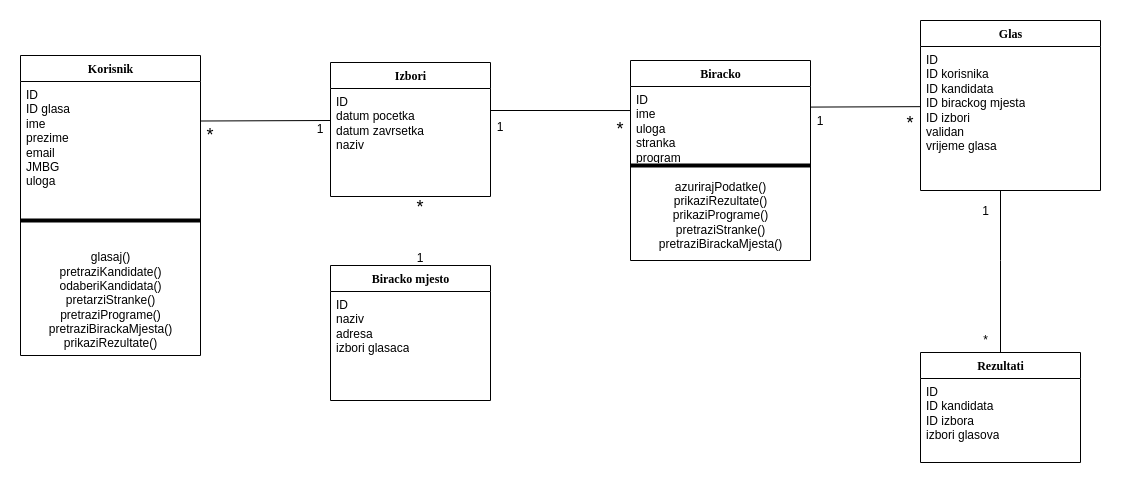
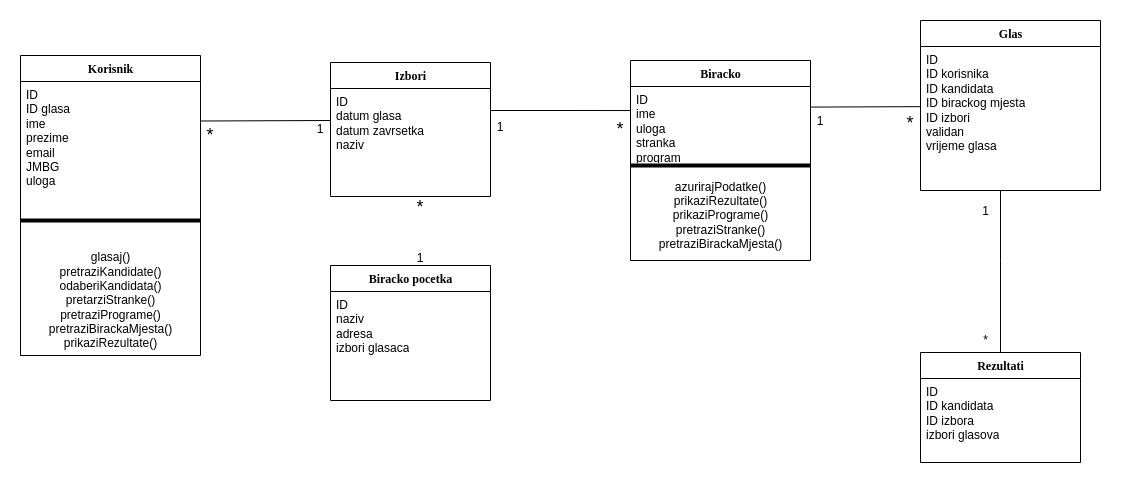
node "ID datum pocetka datum zavrsetka naziv": label "ID datum pocetka datum zavrsetka naziv" -> "ID datum glasa datum zavrsetka naziv"
node "Biracko mjesto": label "Biracko mjesto" -> "Biracko pocetka"
